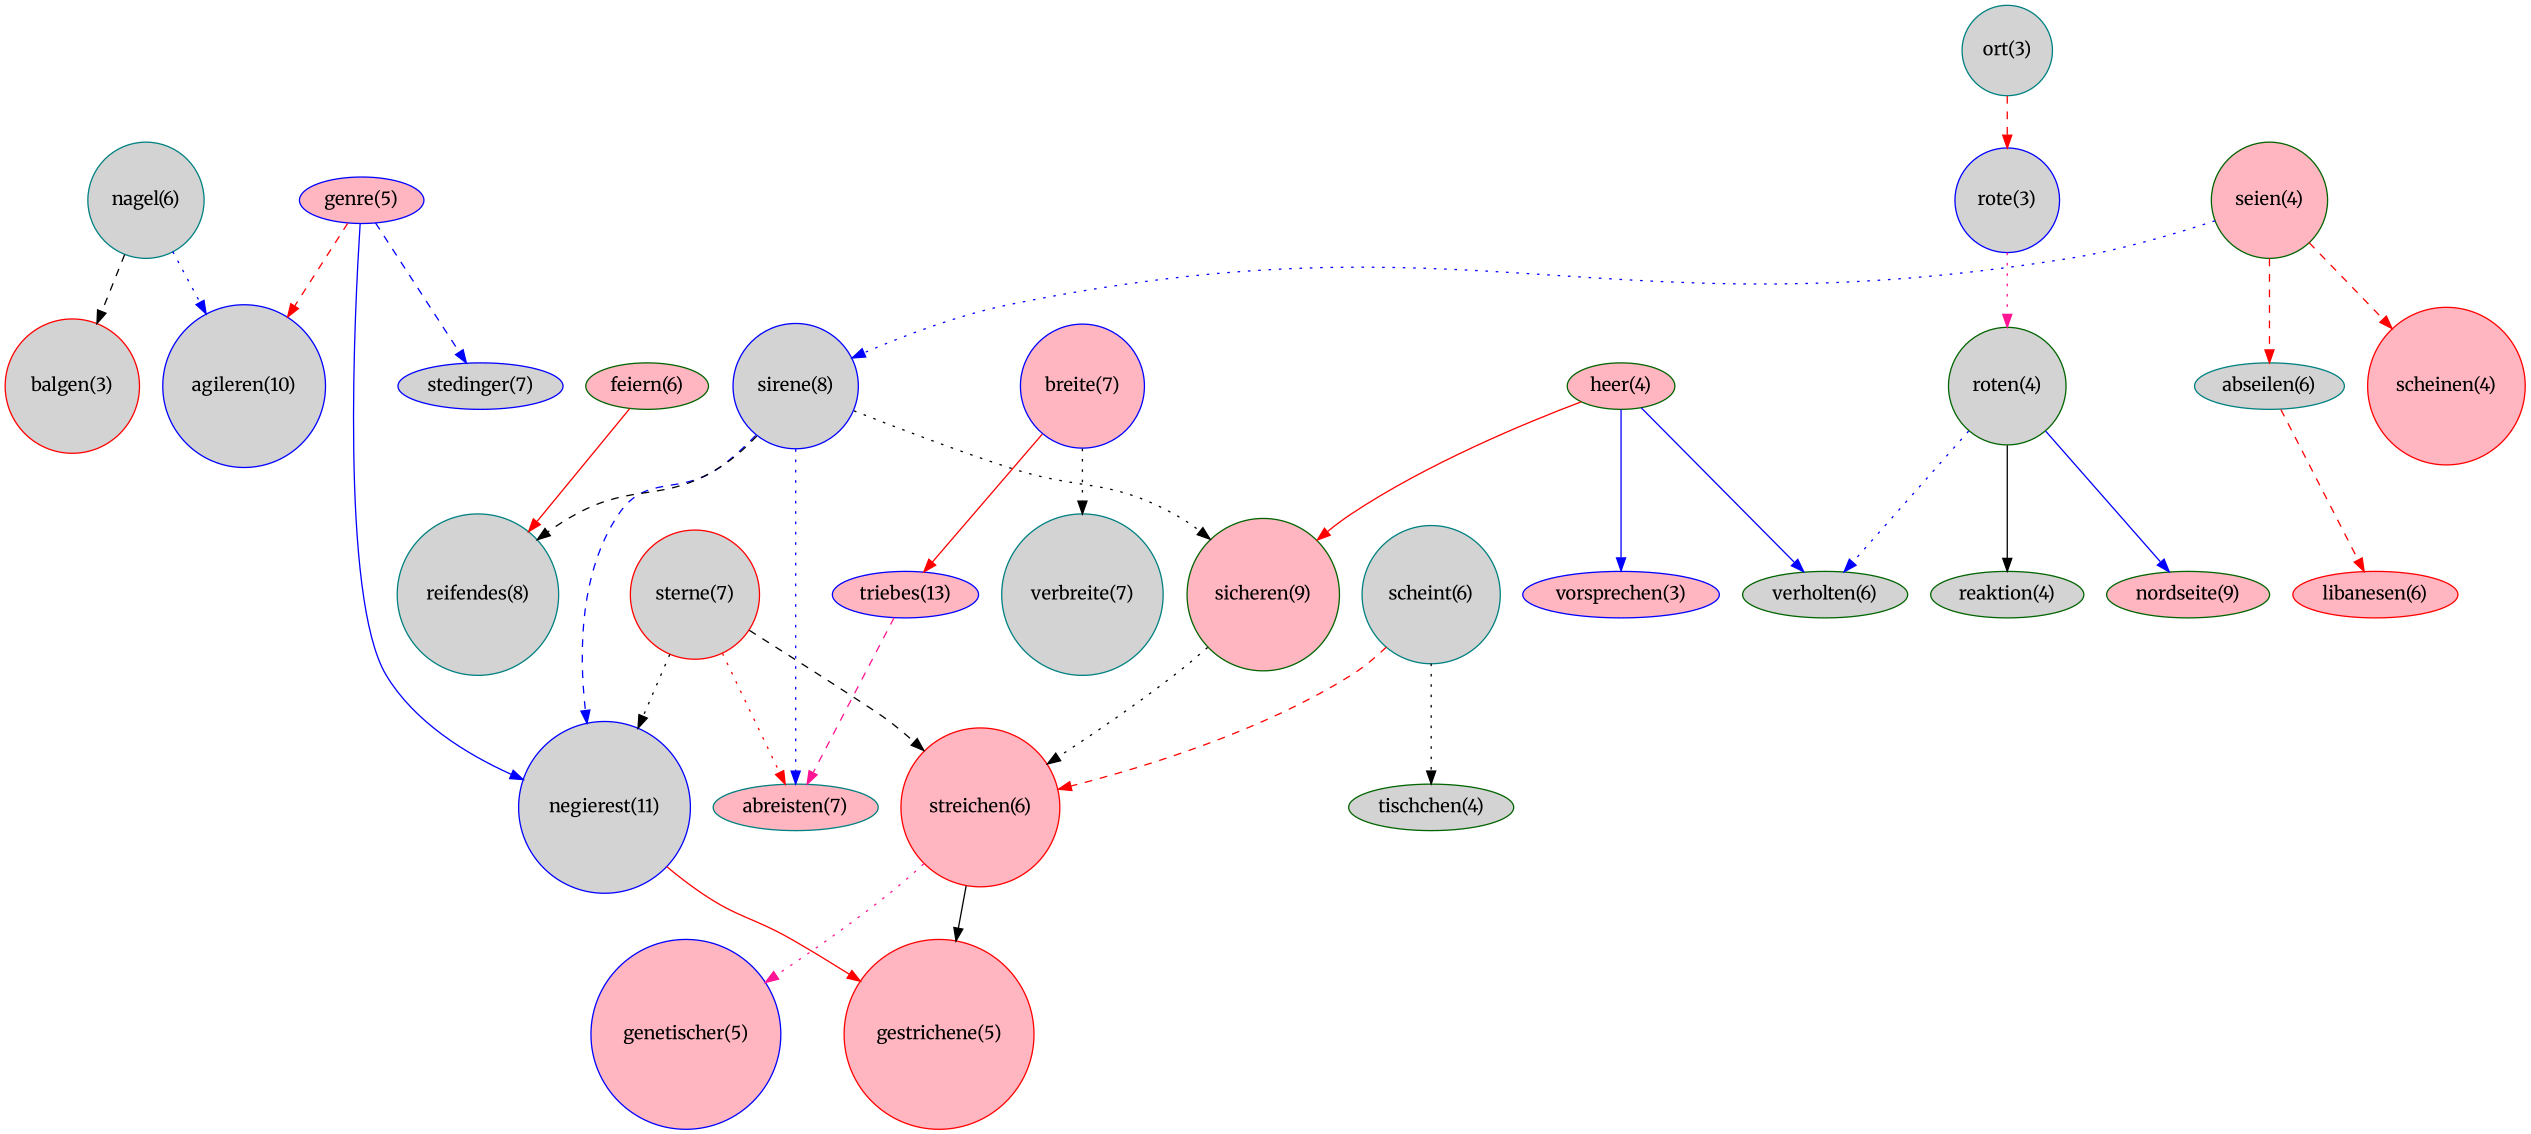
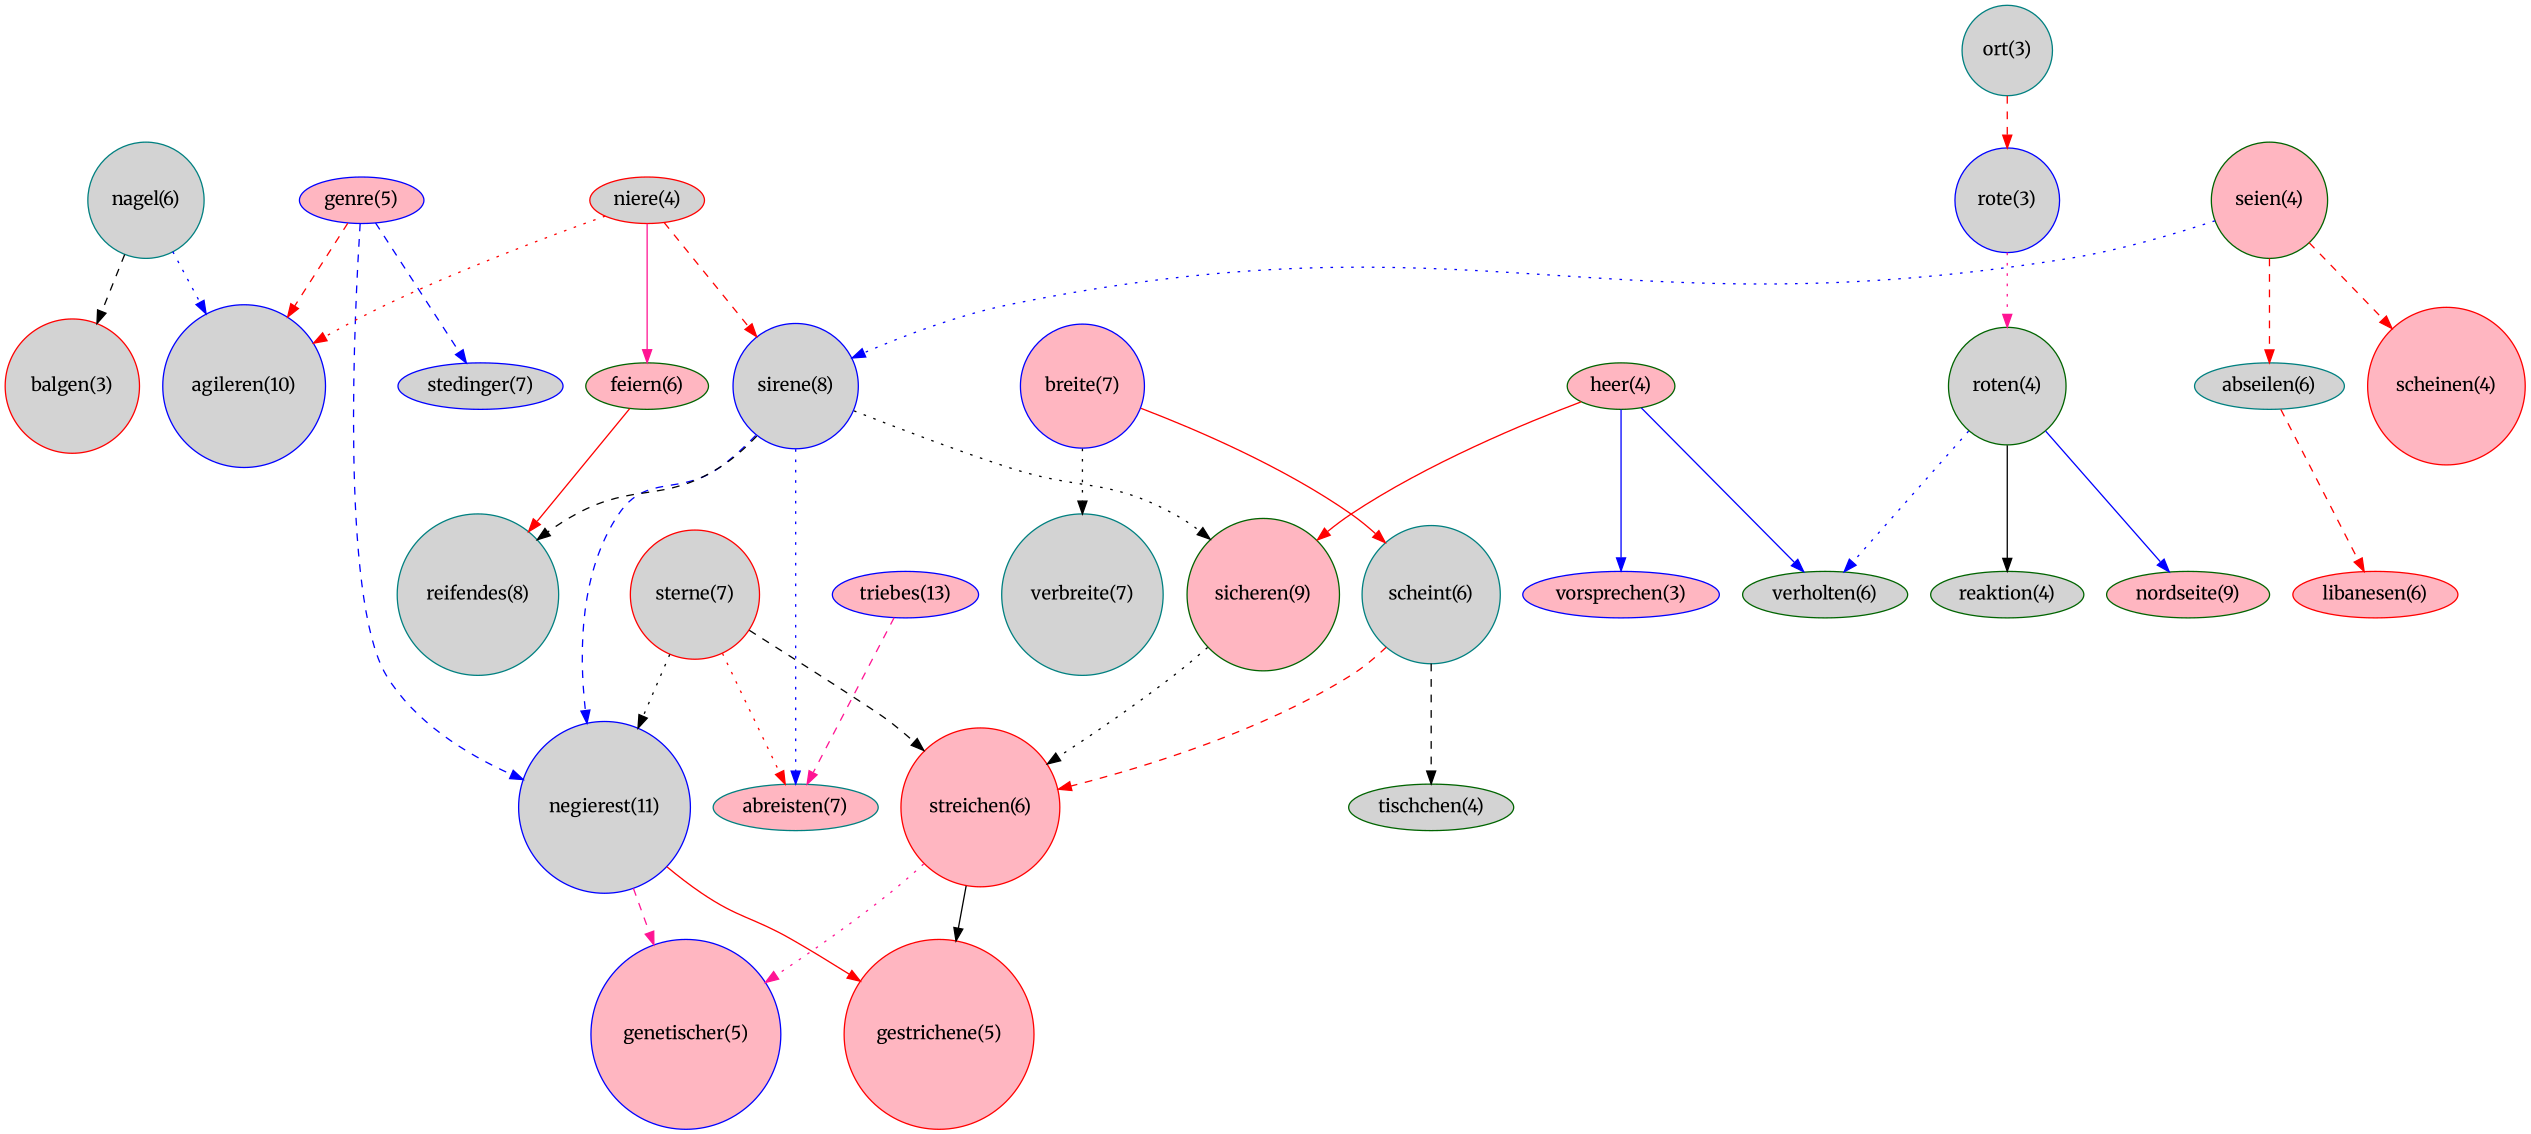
node "niere(4)": added
edge "breite(7)" -> "triebes(13)": now "breite(7)" -> "scheint(6)"
edge "genre(5)" -> "negierest(11)": style solid -> dashed
edge "scheint(6)" -> "tischchen(4)": style dotted -> dashed
edge "negierest(11)" -> "genetischer(5)": added
